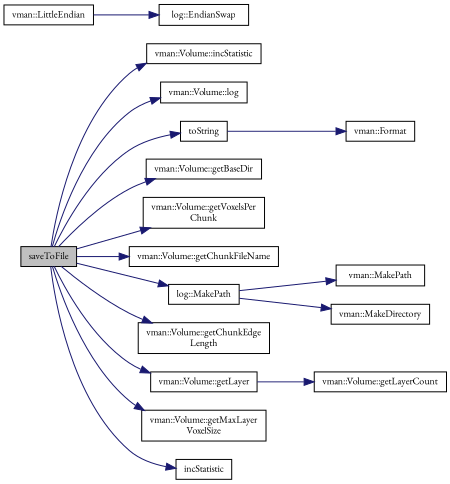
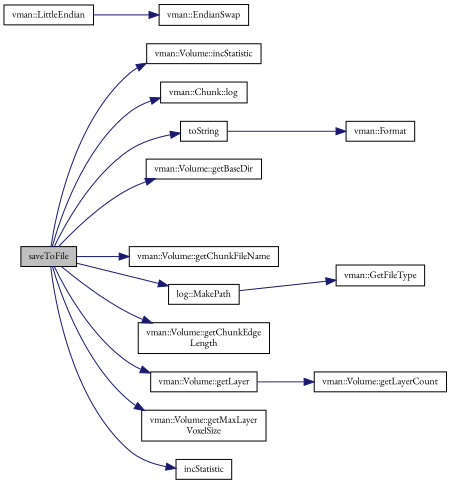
node "log::EndianSwap": label "log::EndianSwap" -> "vman::EndianSwap"
node "vman::Volume::log": label "vman::Volume::log" -> "vman::Chunk::log"
node "vman::Volume::getVoxelsPer Chunk": removed
node "vman::MakePath": label "vman::MakePath" -> "vman::GetFileType"
node "vman::MakeDirectory": removed
